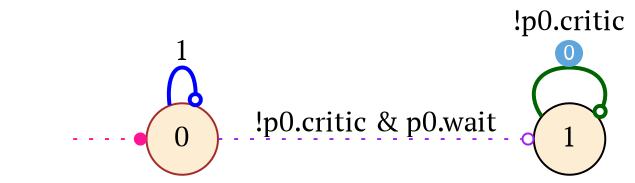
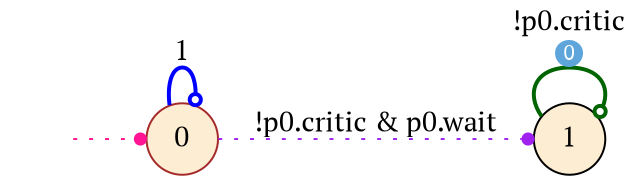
edge "0" -> "1": arrowhead odot -> dot
